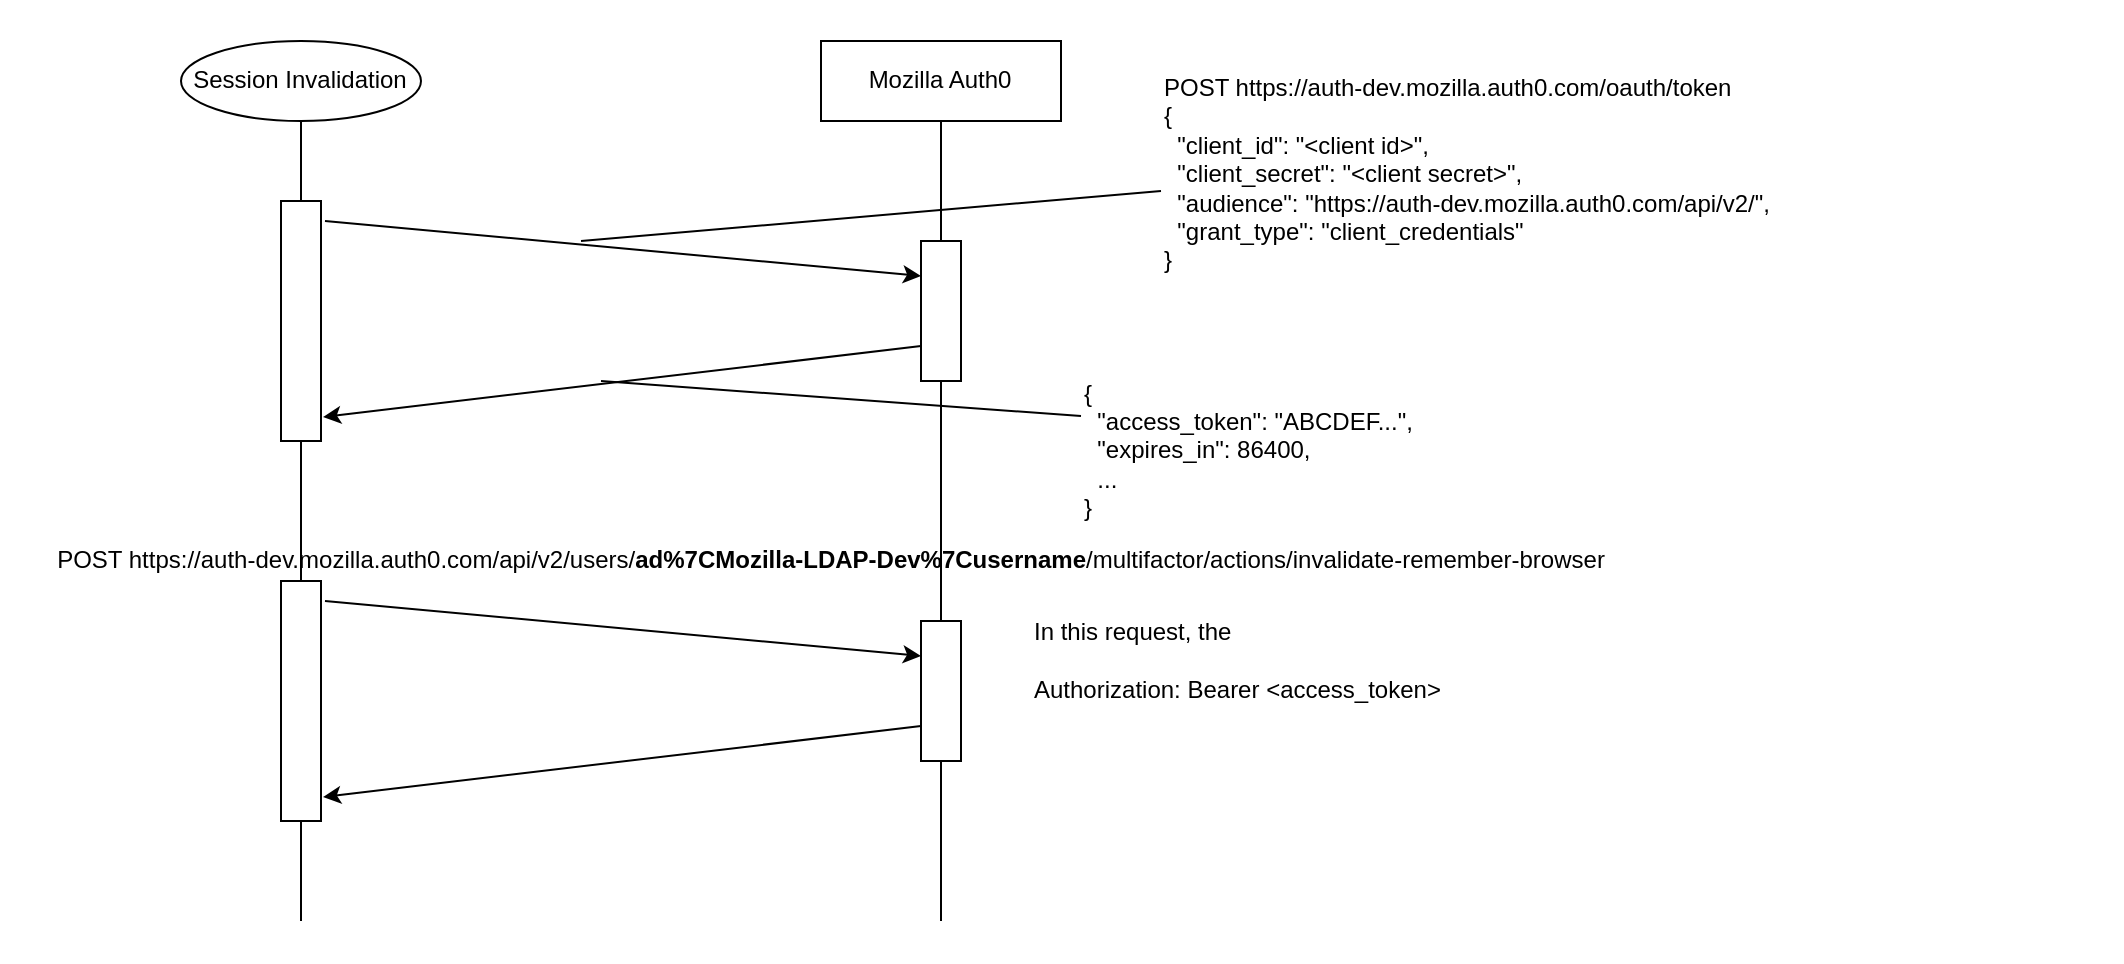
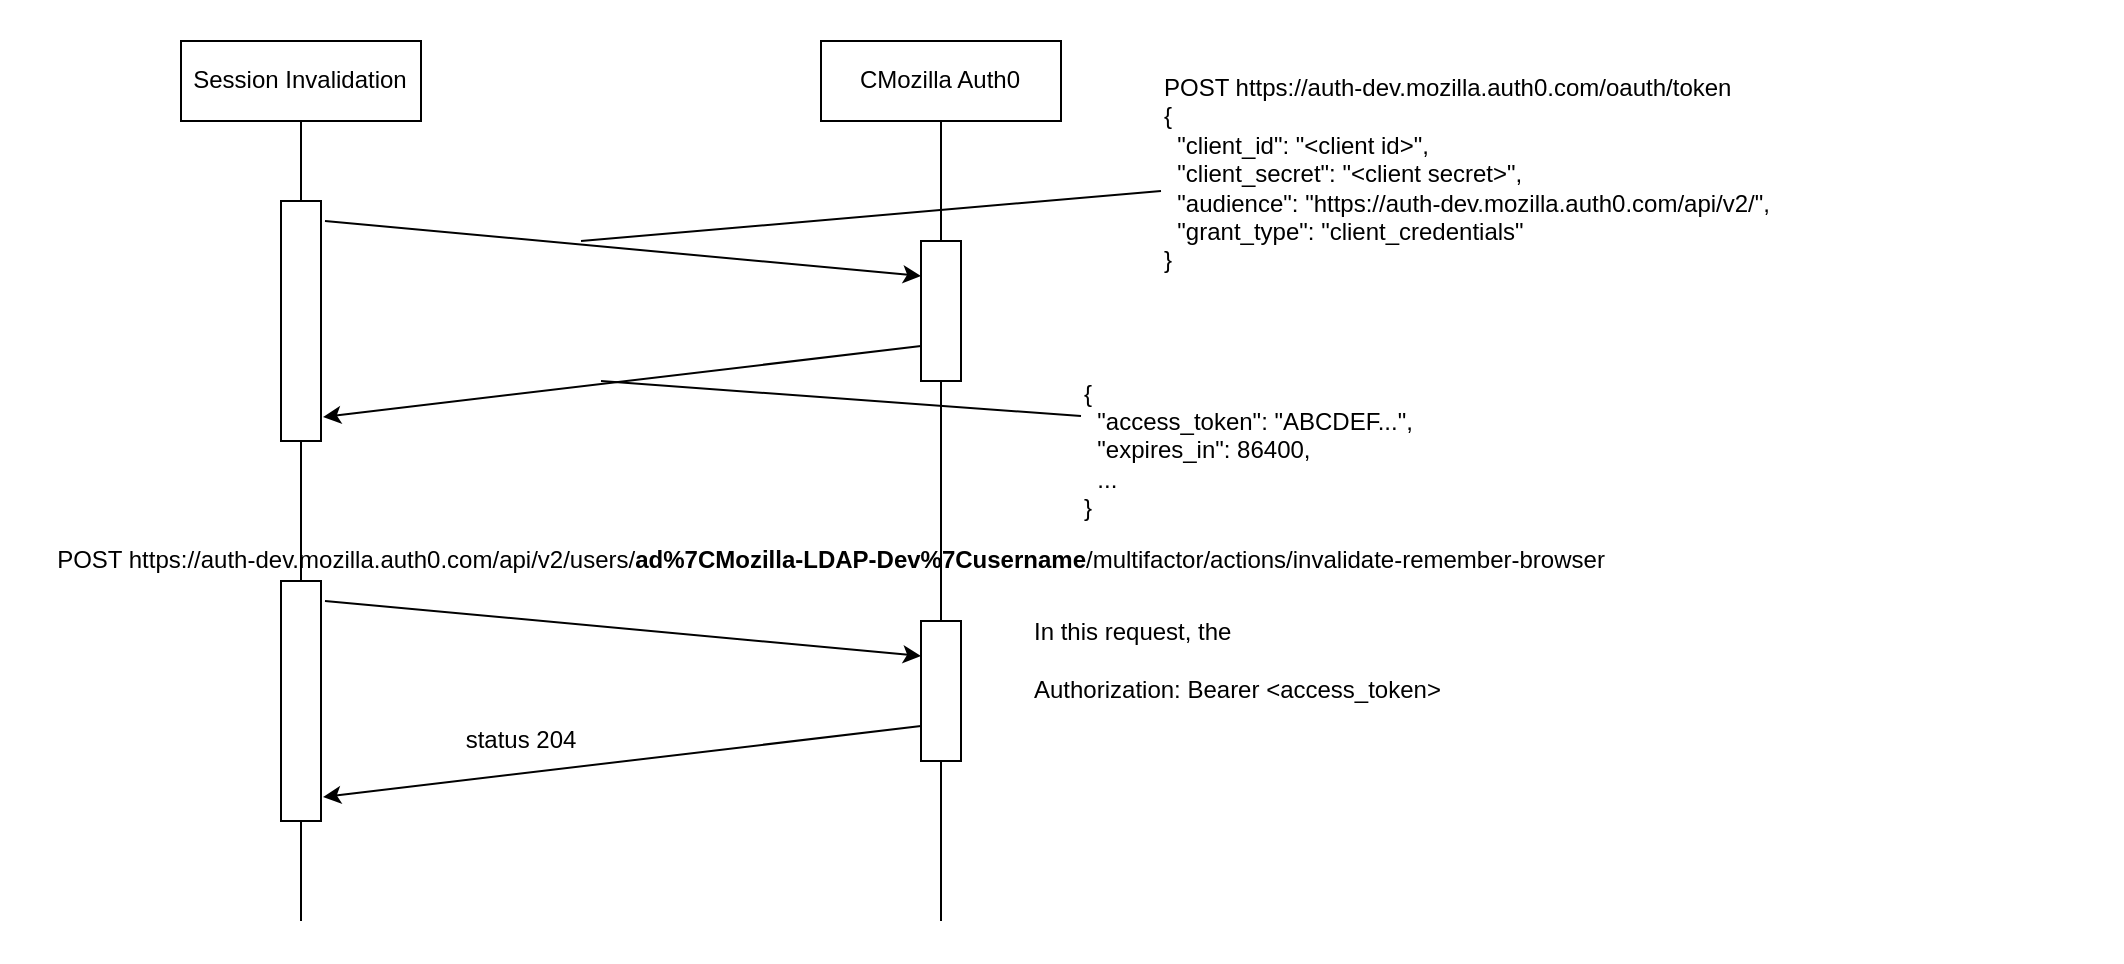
node "Session Invalidation": shape ellipse -> rectangle
node "Mozilla Auth0": label "Mozilla Auth0" -> "CMozilla Auth0"
node "status 204": added
